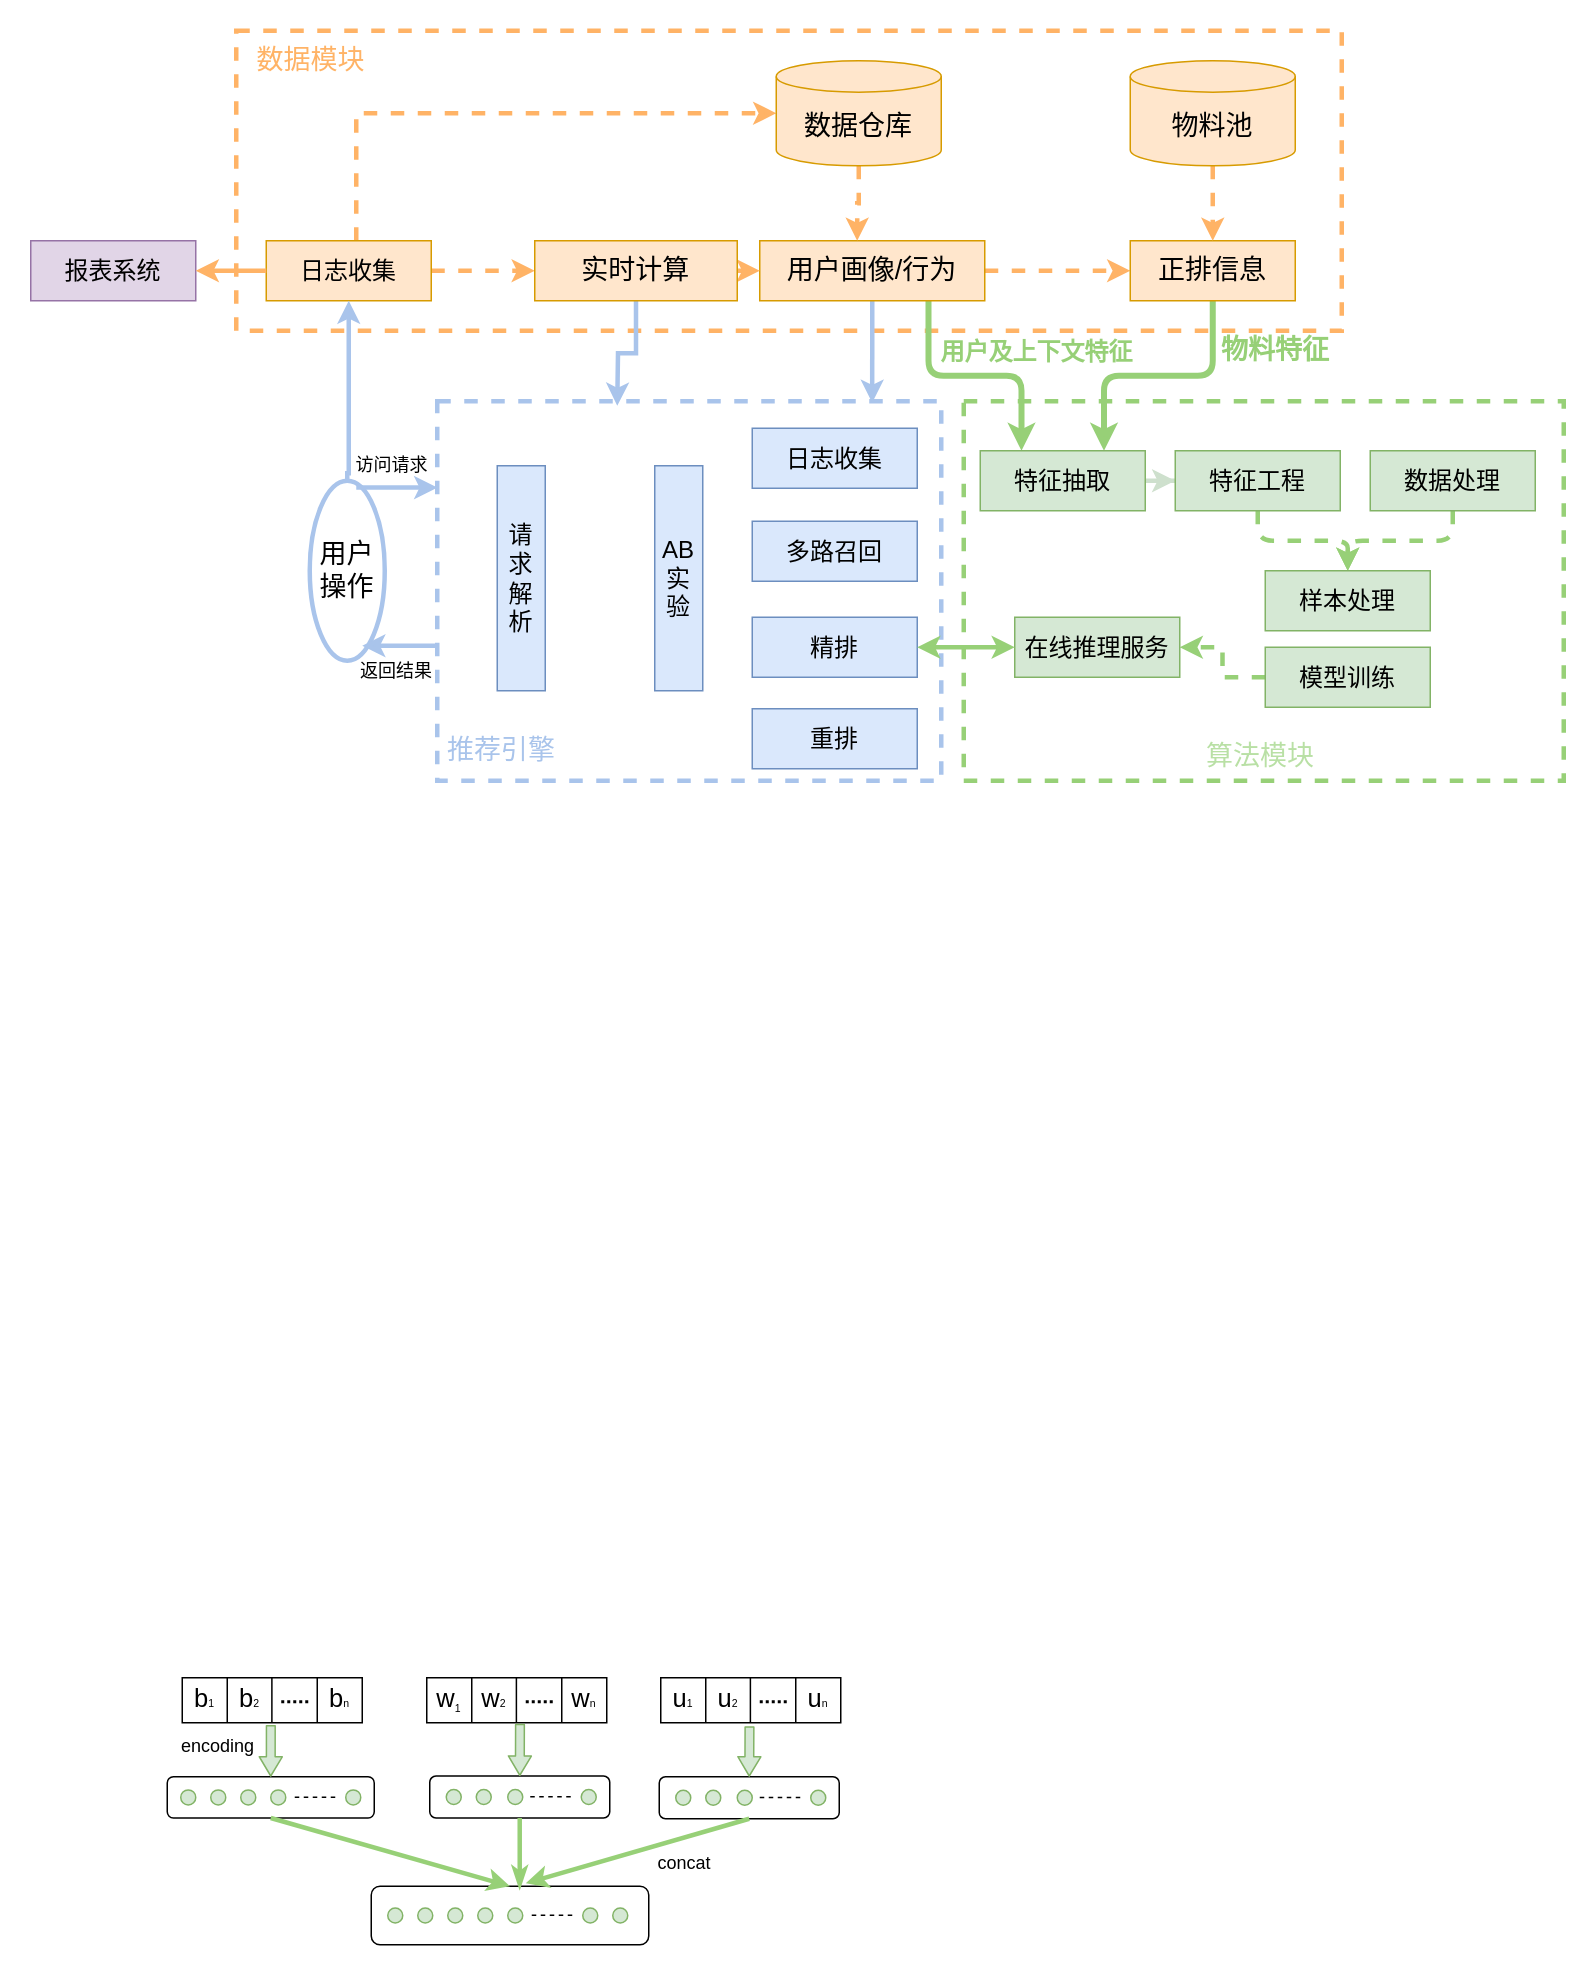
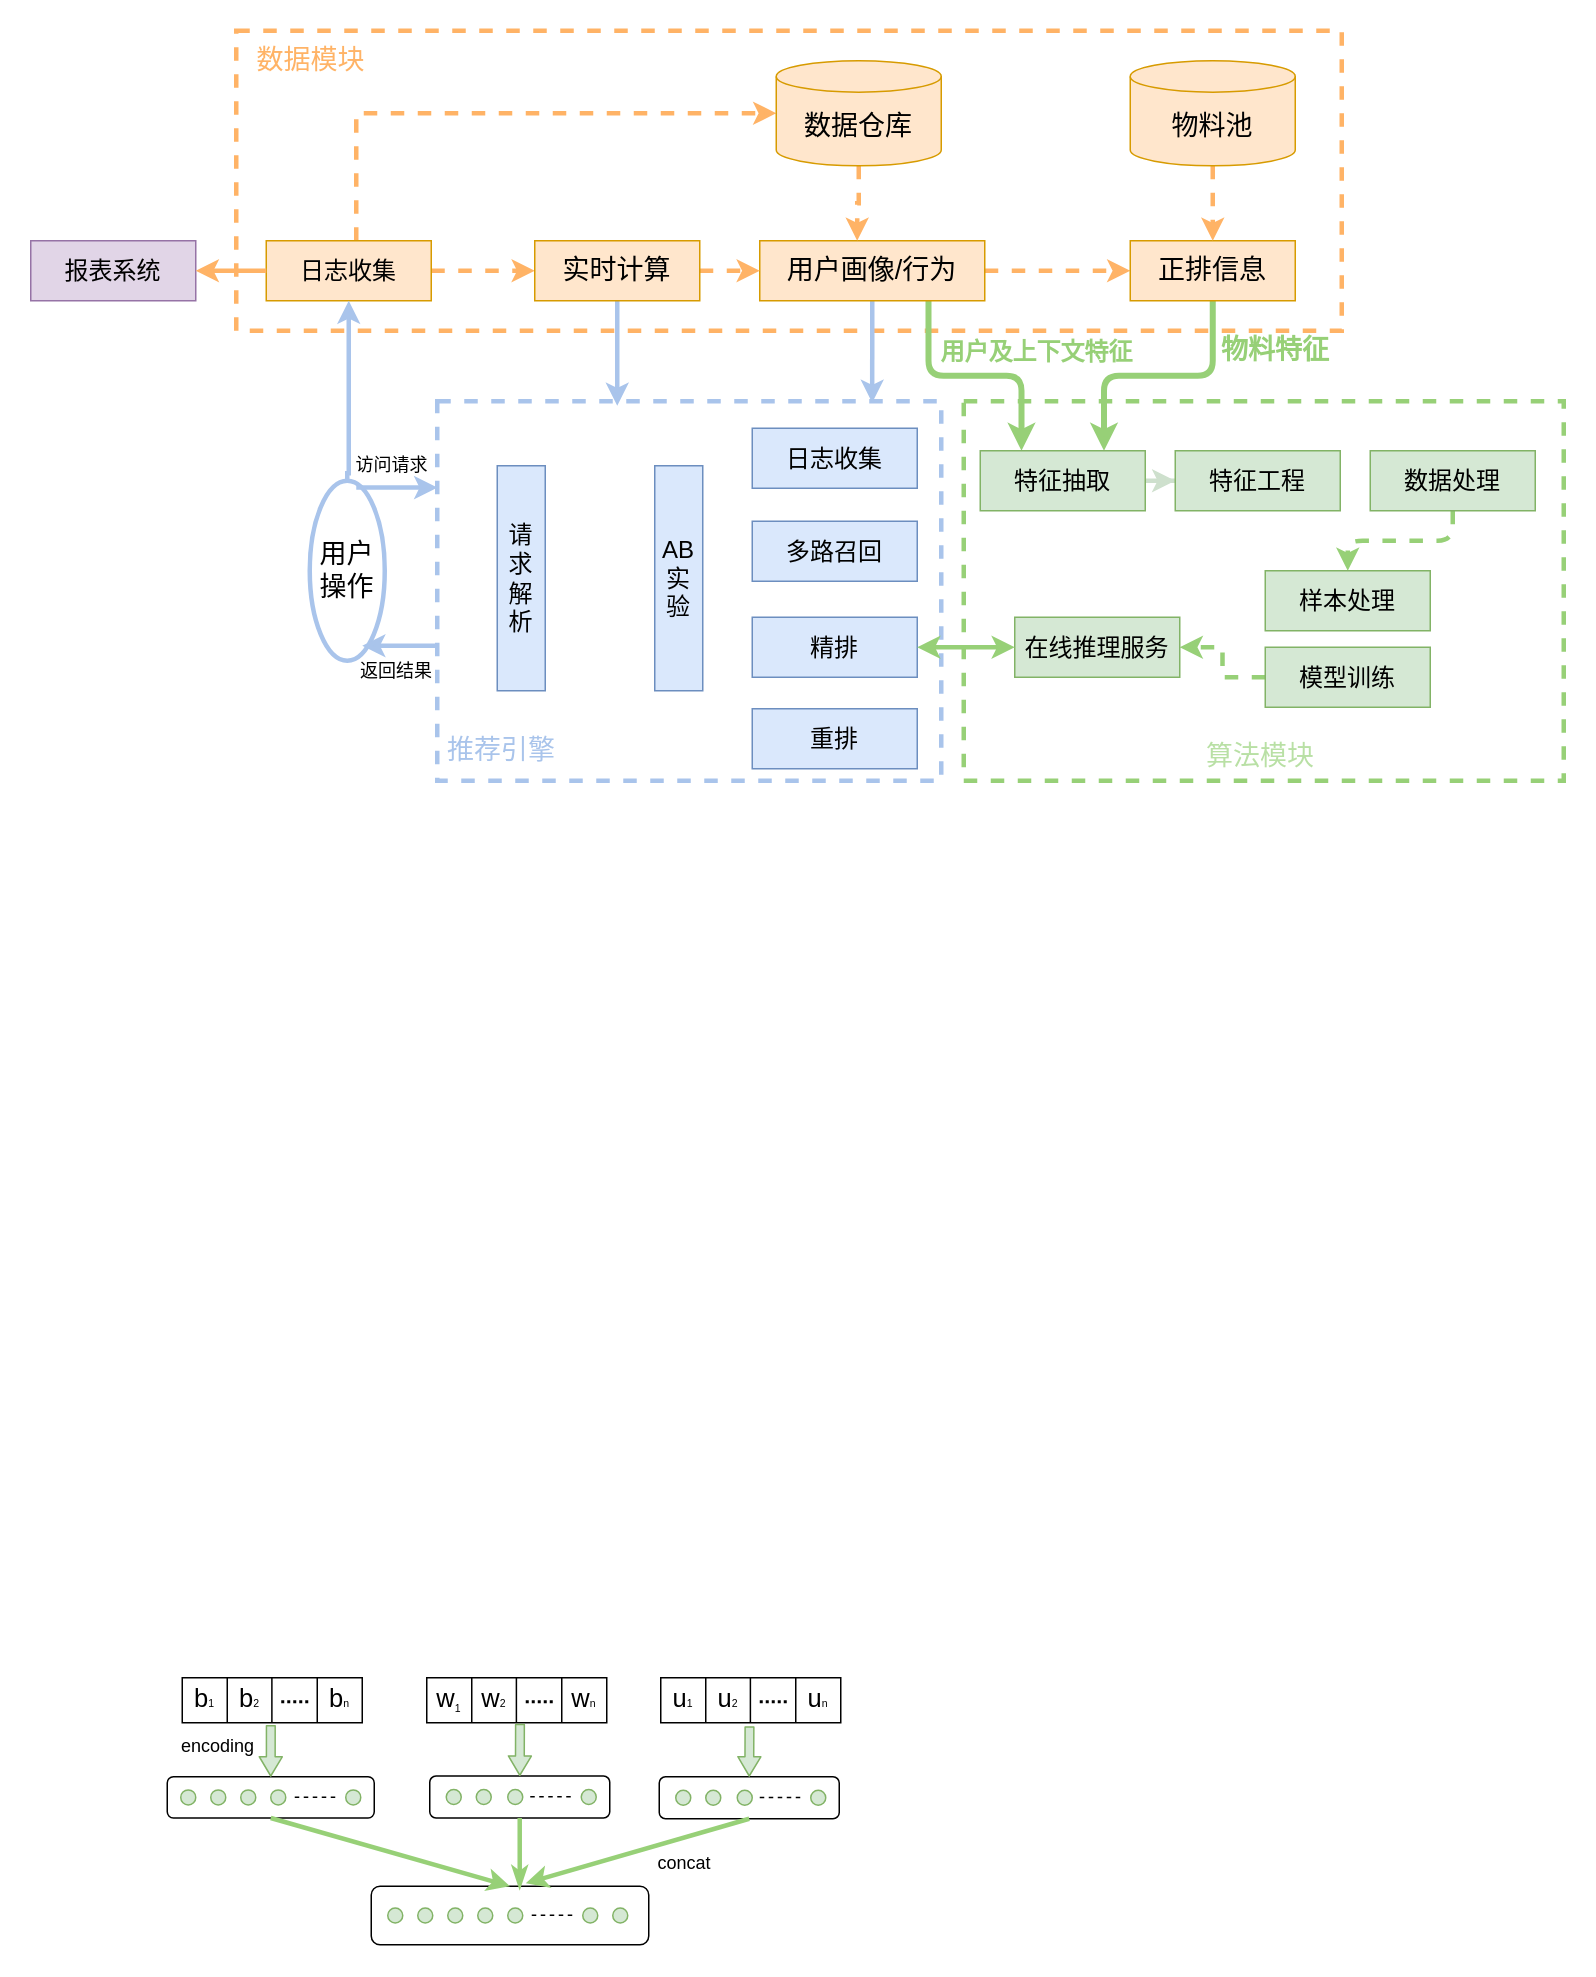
node "实时计算": size 203x60 -> 165x60
edge "特征工程" -> "样本处理": removed
